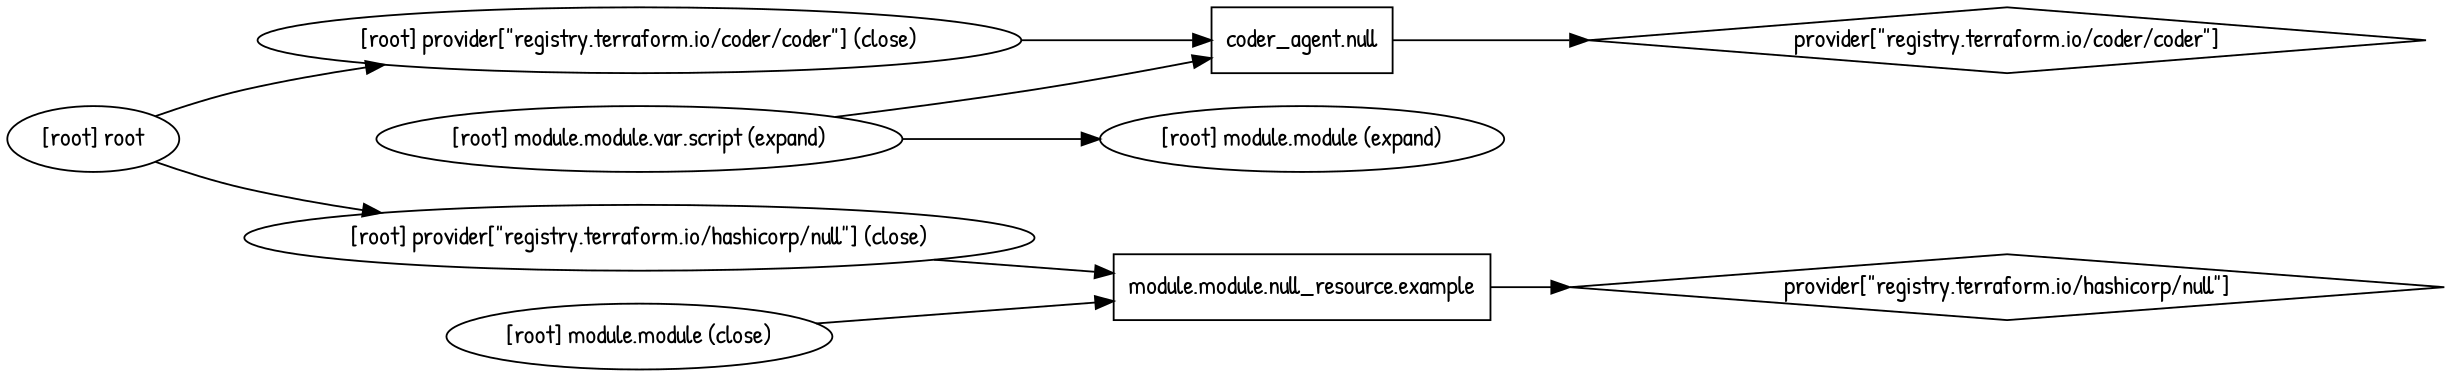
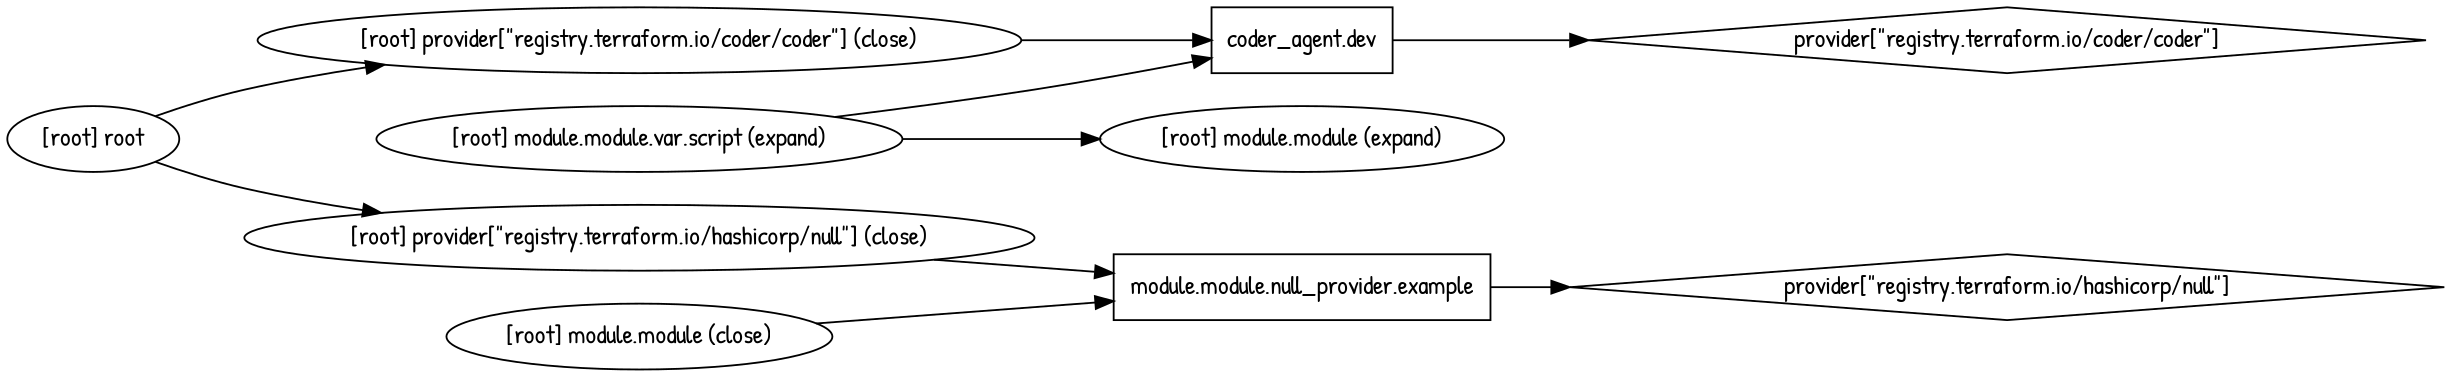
node "coder_agent.null": label "coder_agent.null" -> "coder_agent.dev"
node "module.module.null_resource.example": label "module.module.null_resource.example" -> "module.module.null_provider.example"
